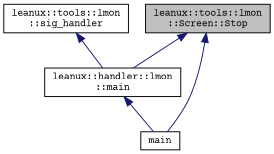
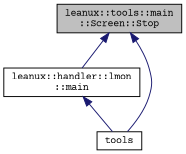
node "leanux::tools::lmon ::sig_handler": removed
node "leanux::tools::lmon ::Screen::Stop": label "leanux::tools::lmon ::Screen::Stop" -> "leanux::tools::main ::Screen::Stop"
node "main": label "main" -> "tools"
